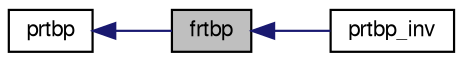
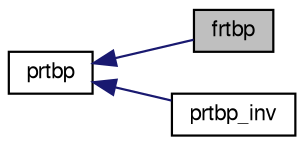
edge "prtbp_inv" -> "frtbp": now "prtbp_inv" -> "prtbp"
